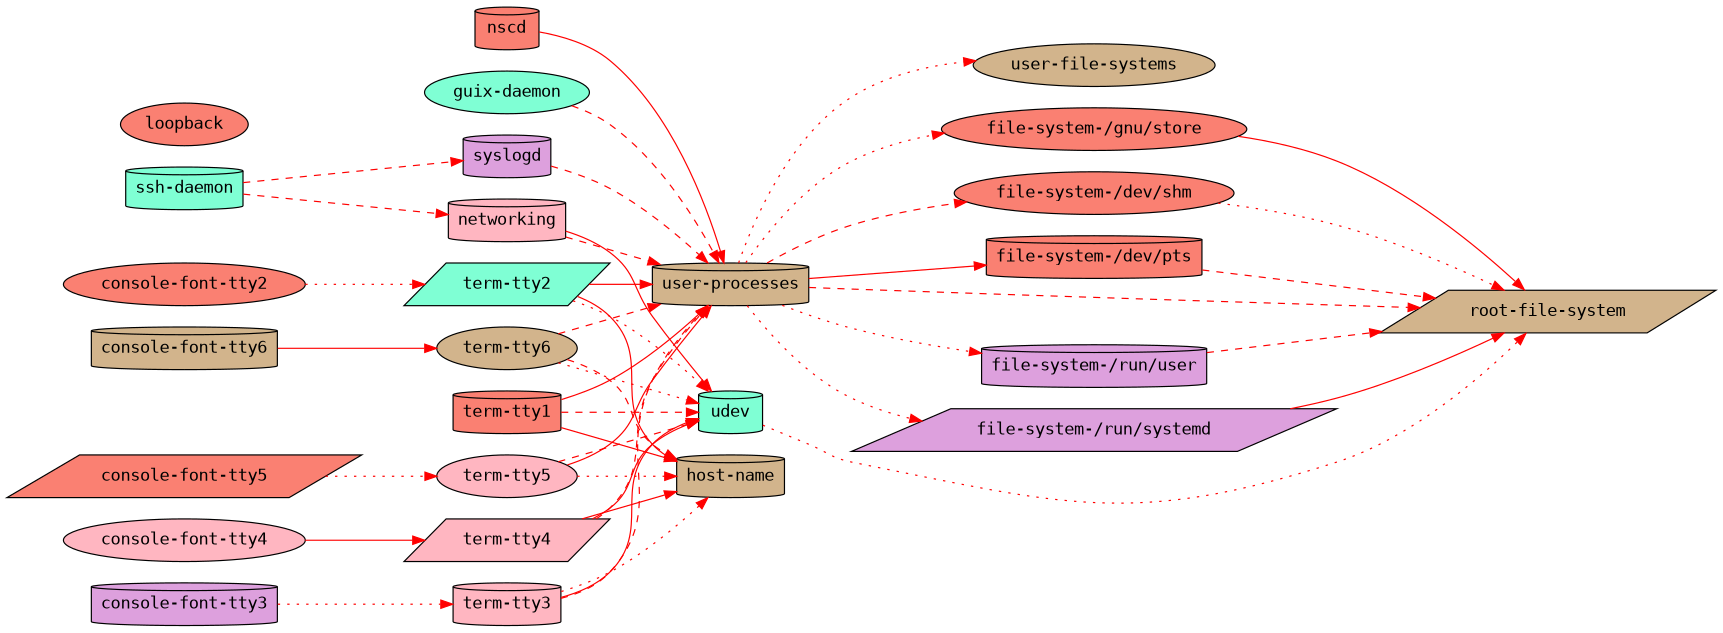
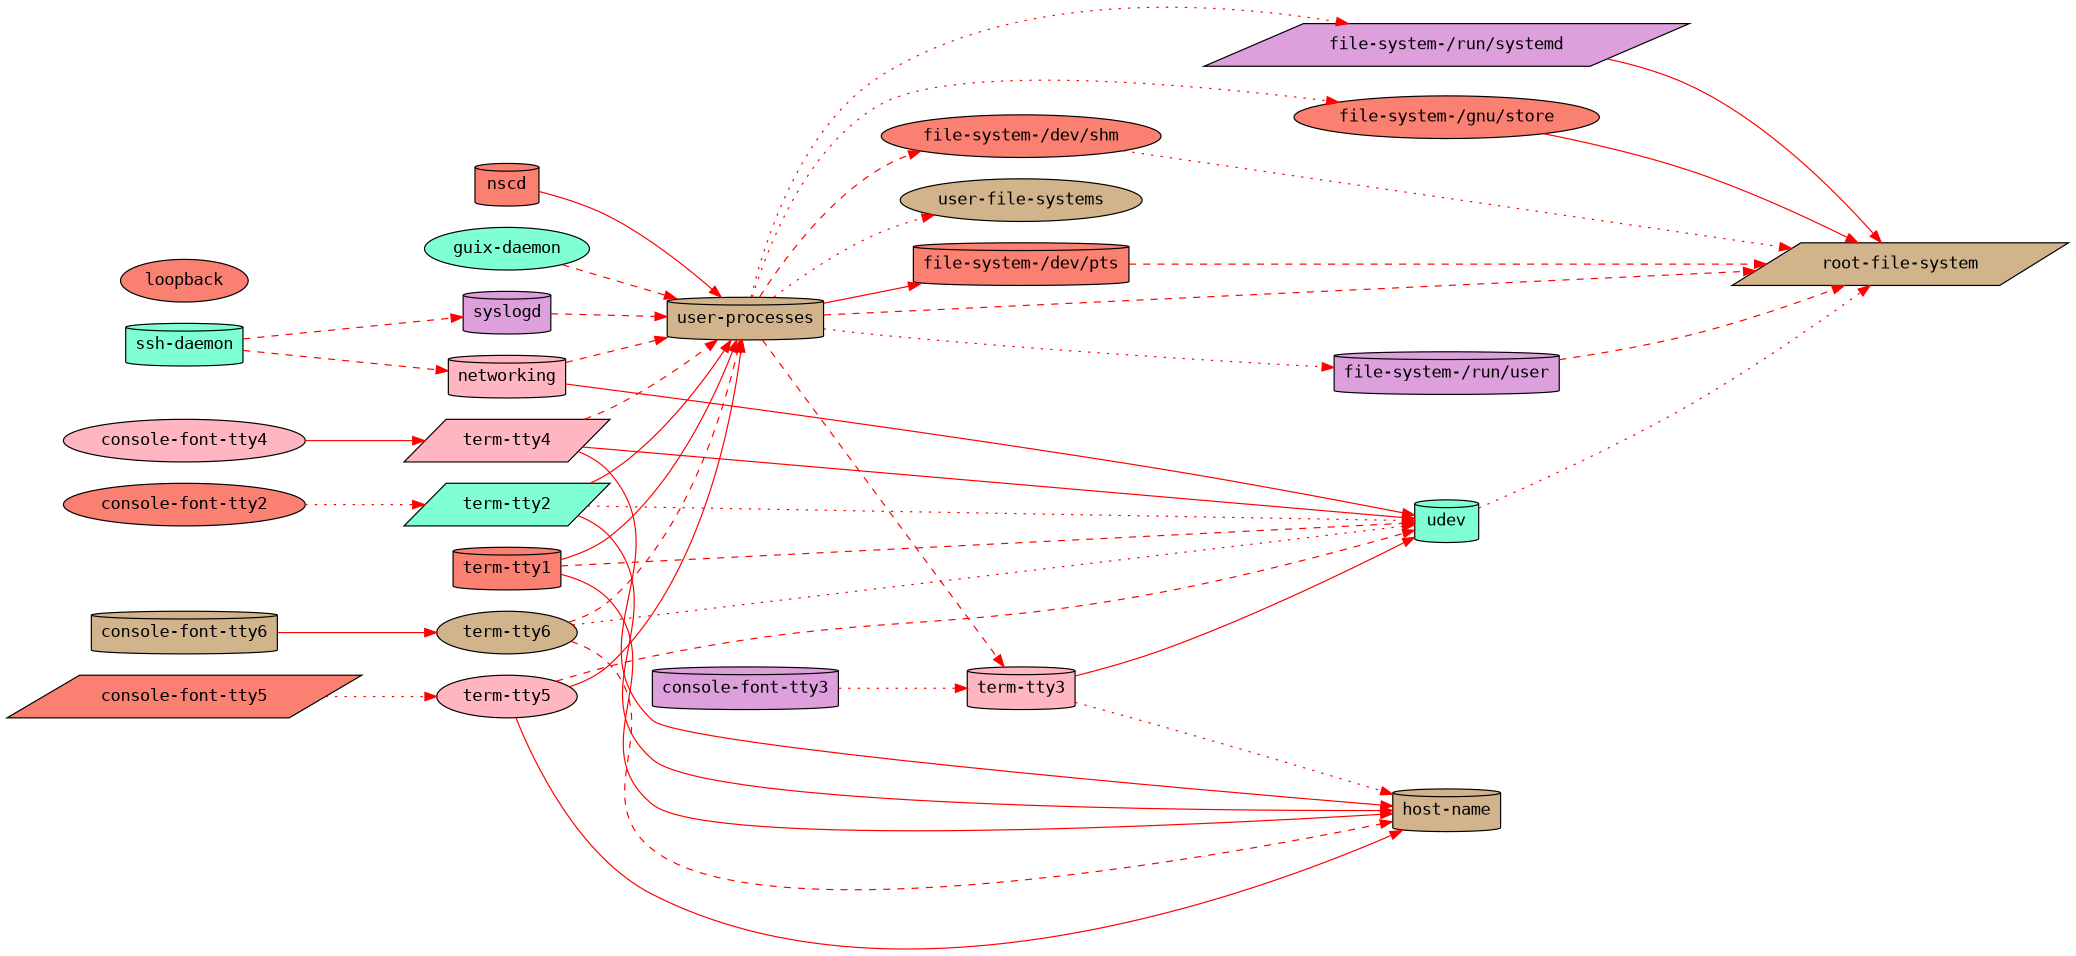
edge "term-tty3" -> "user-processes": reversed
edge "term-tty5" -> "host-name": style dotted -> solid
